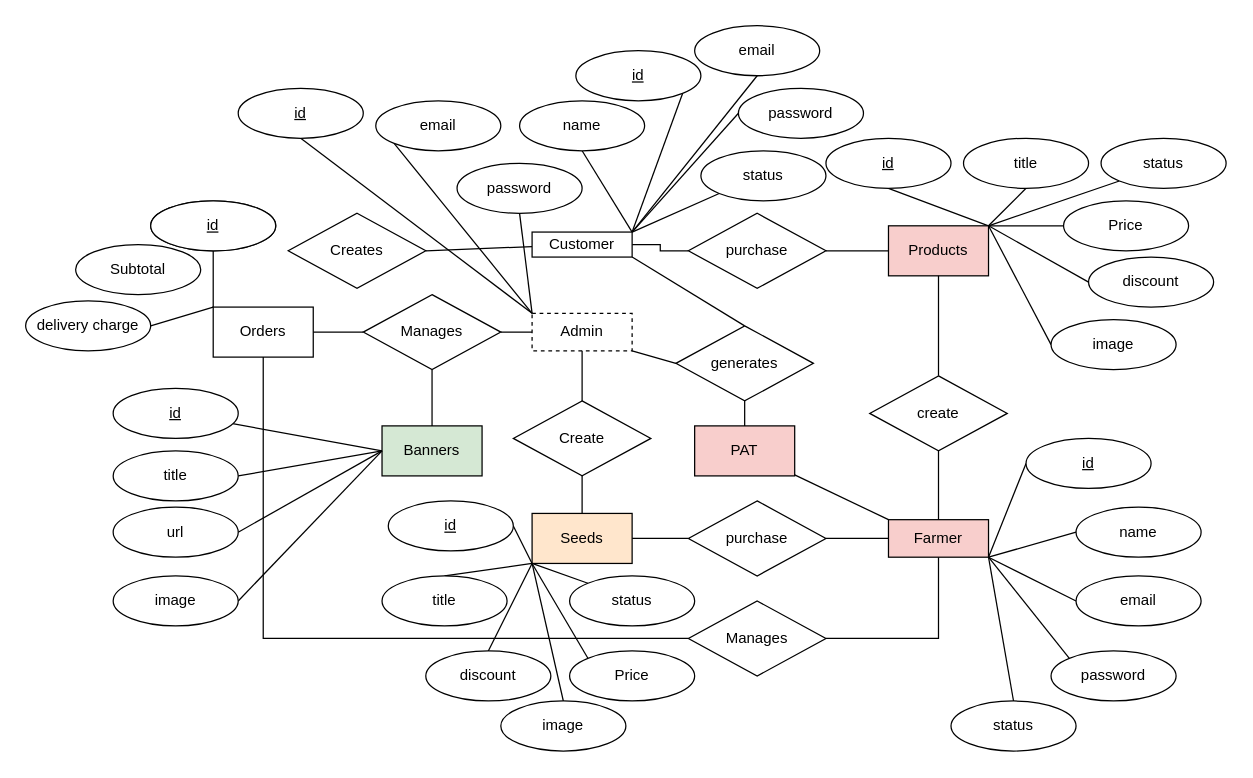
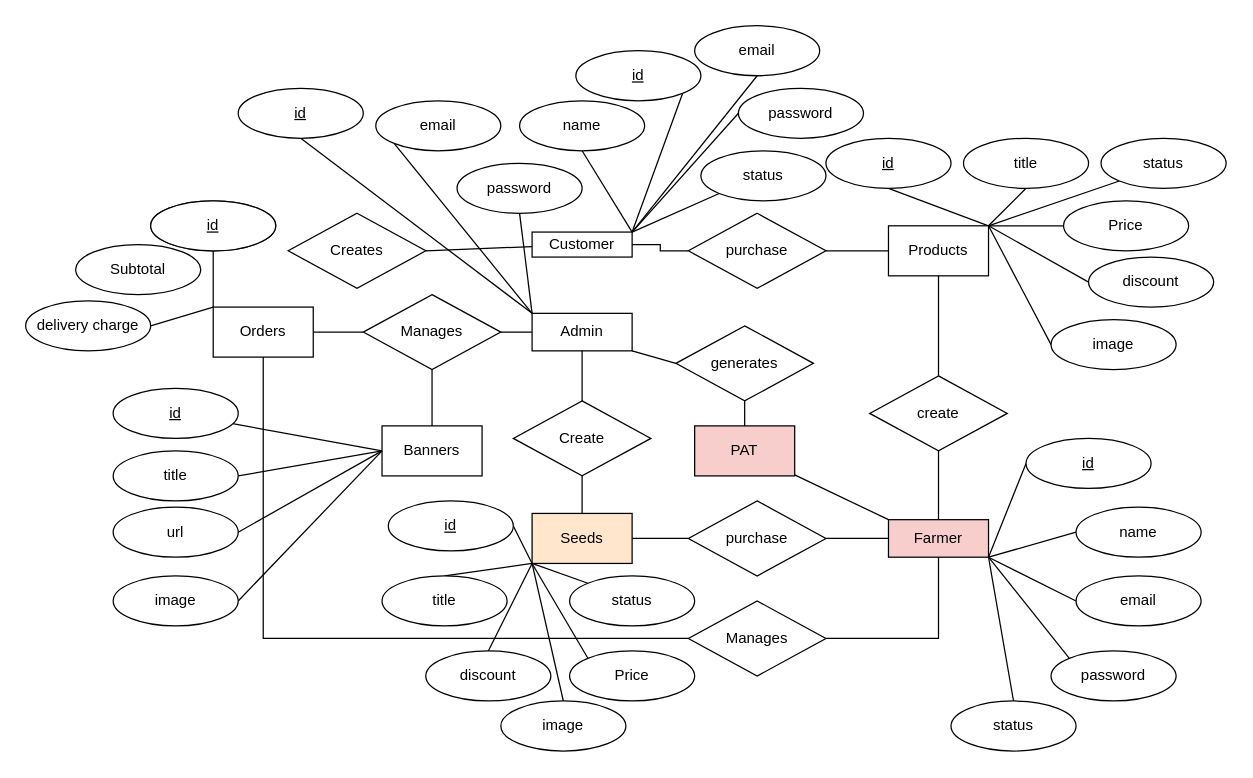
node "Products": fillcolor #f8cecc -> #ffffff
edge "Customer" -- "generates": removed
node "Admin": style dashed -> solid
node "Banners": fillcolor #d5e8d4 -> #ffffff
